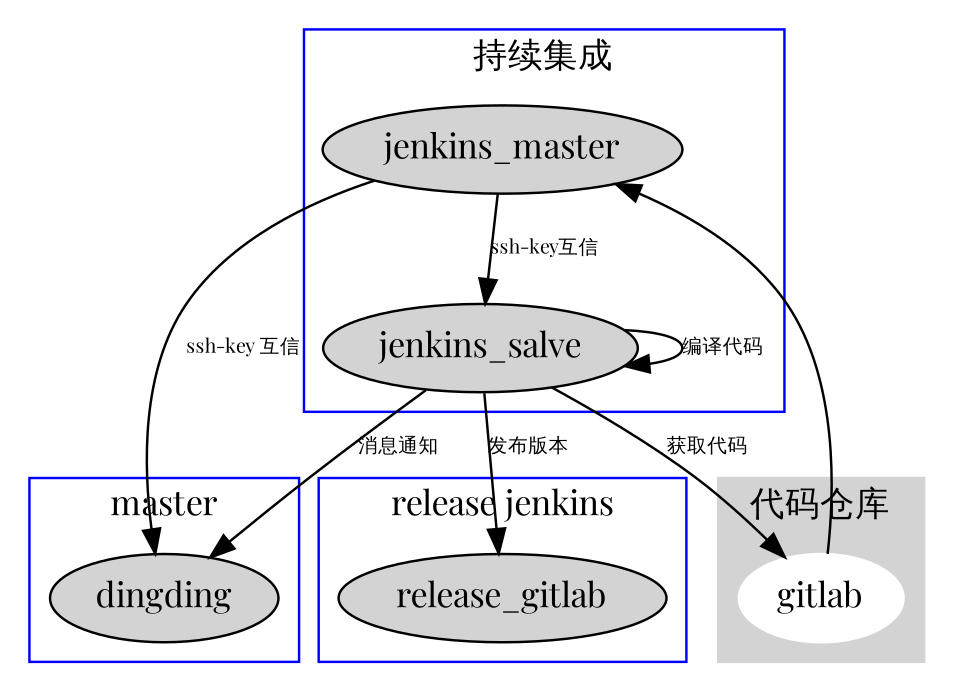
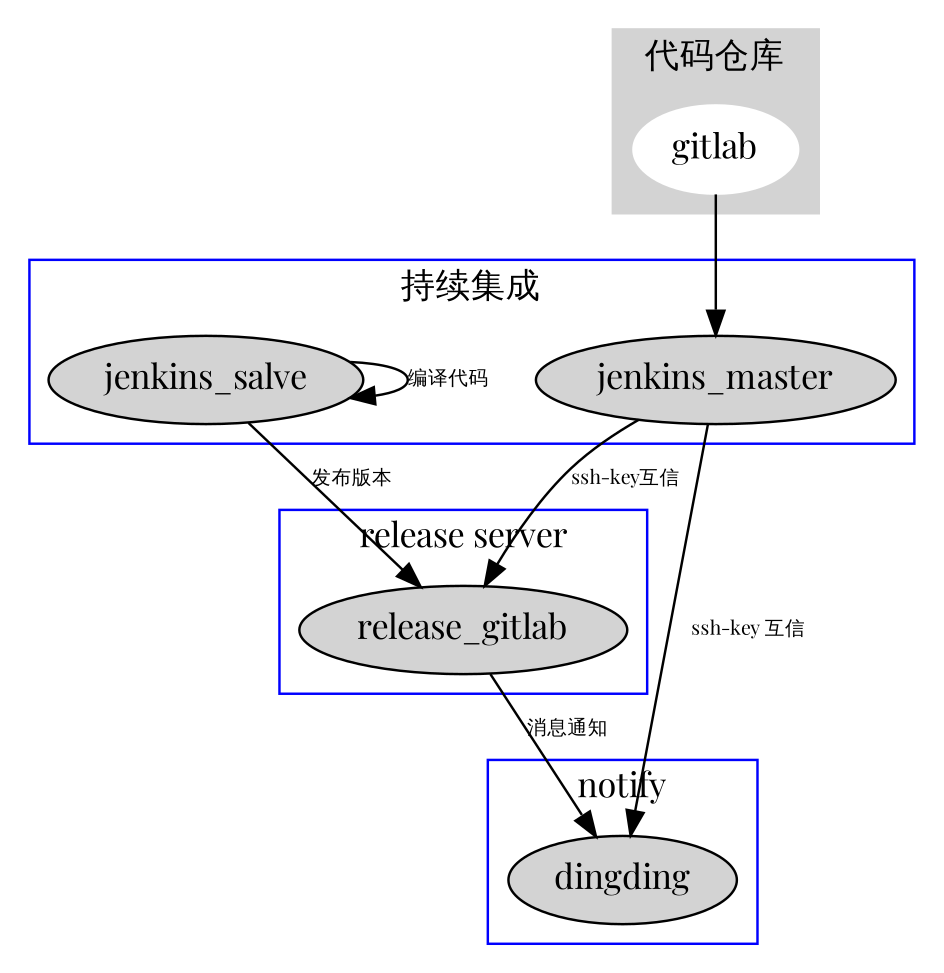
edge "jenkins_master" -> "jenkins_salve": now "jenkins_master" -> "release_gitlab"
edge "jenkins_salve" -> "gitlab": removed, label "获取代码"
edge "jenkins_salve" -> "dingding": now "release_gitlab" -> "dingding"
cluster "master": label "master" -> "notify"
cluster "release jenkins": label "release jenkins" -> "release server"
